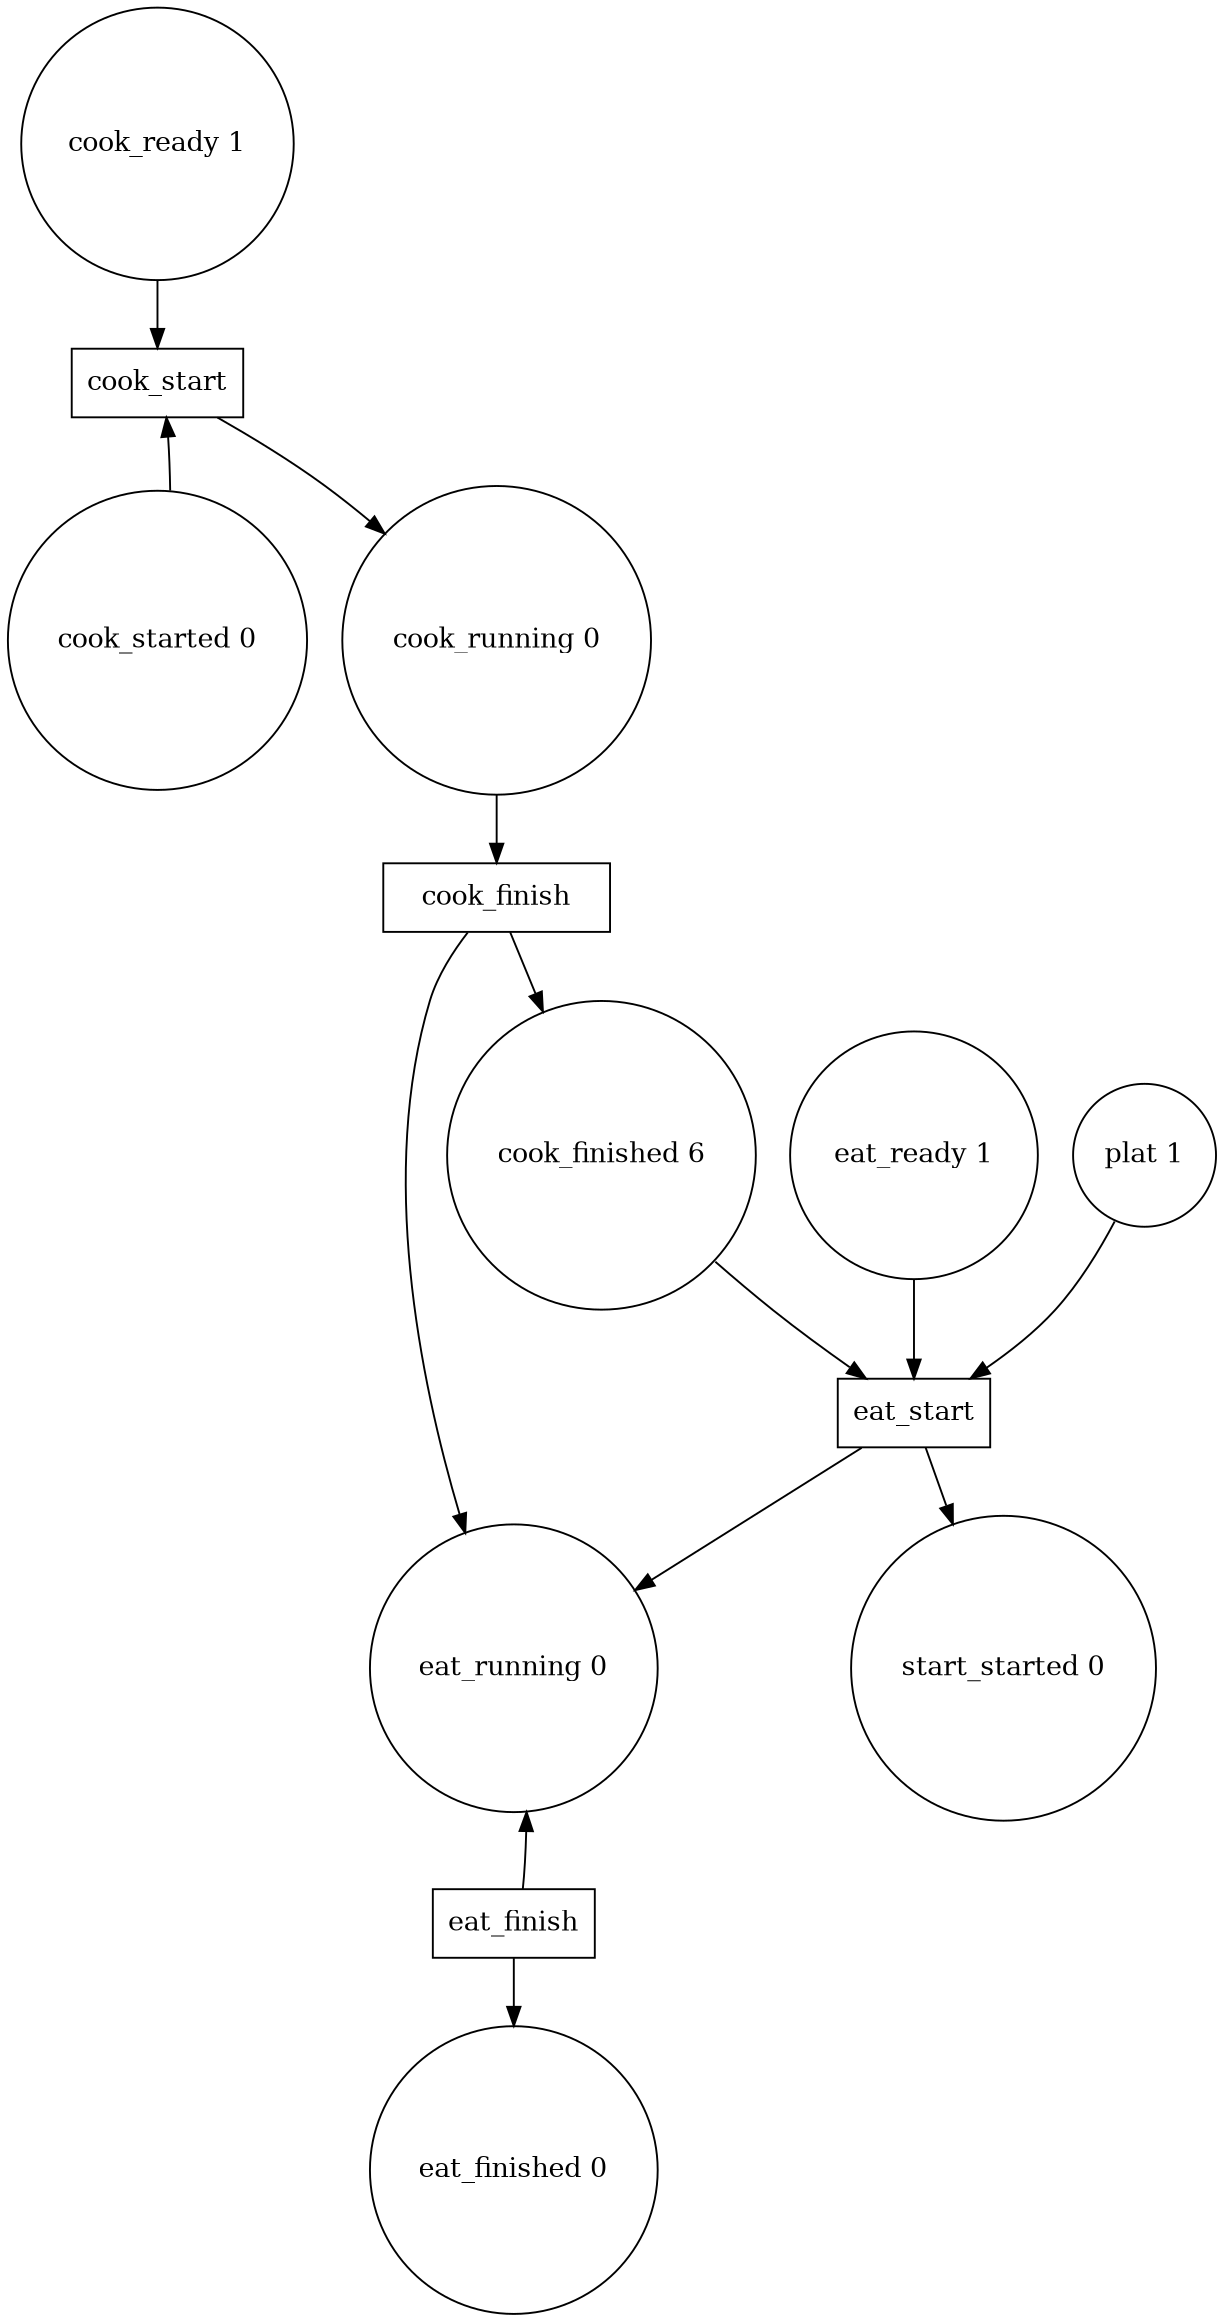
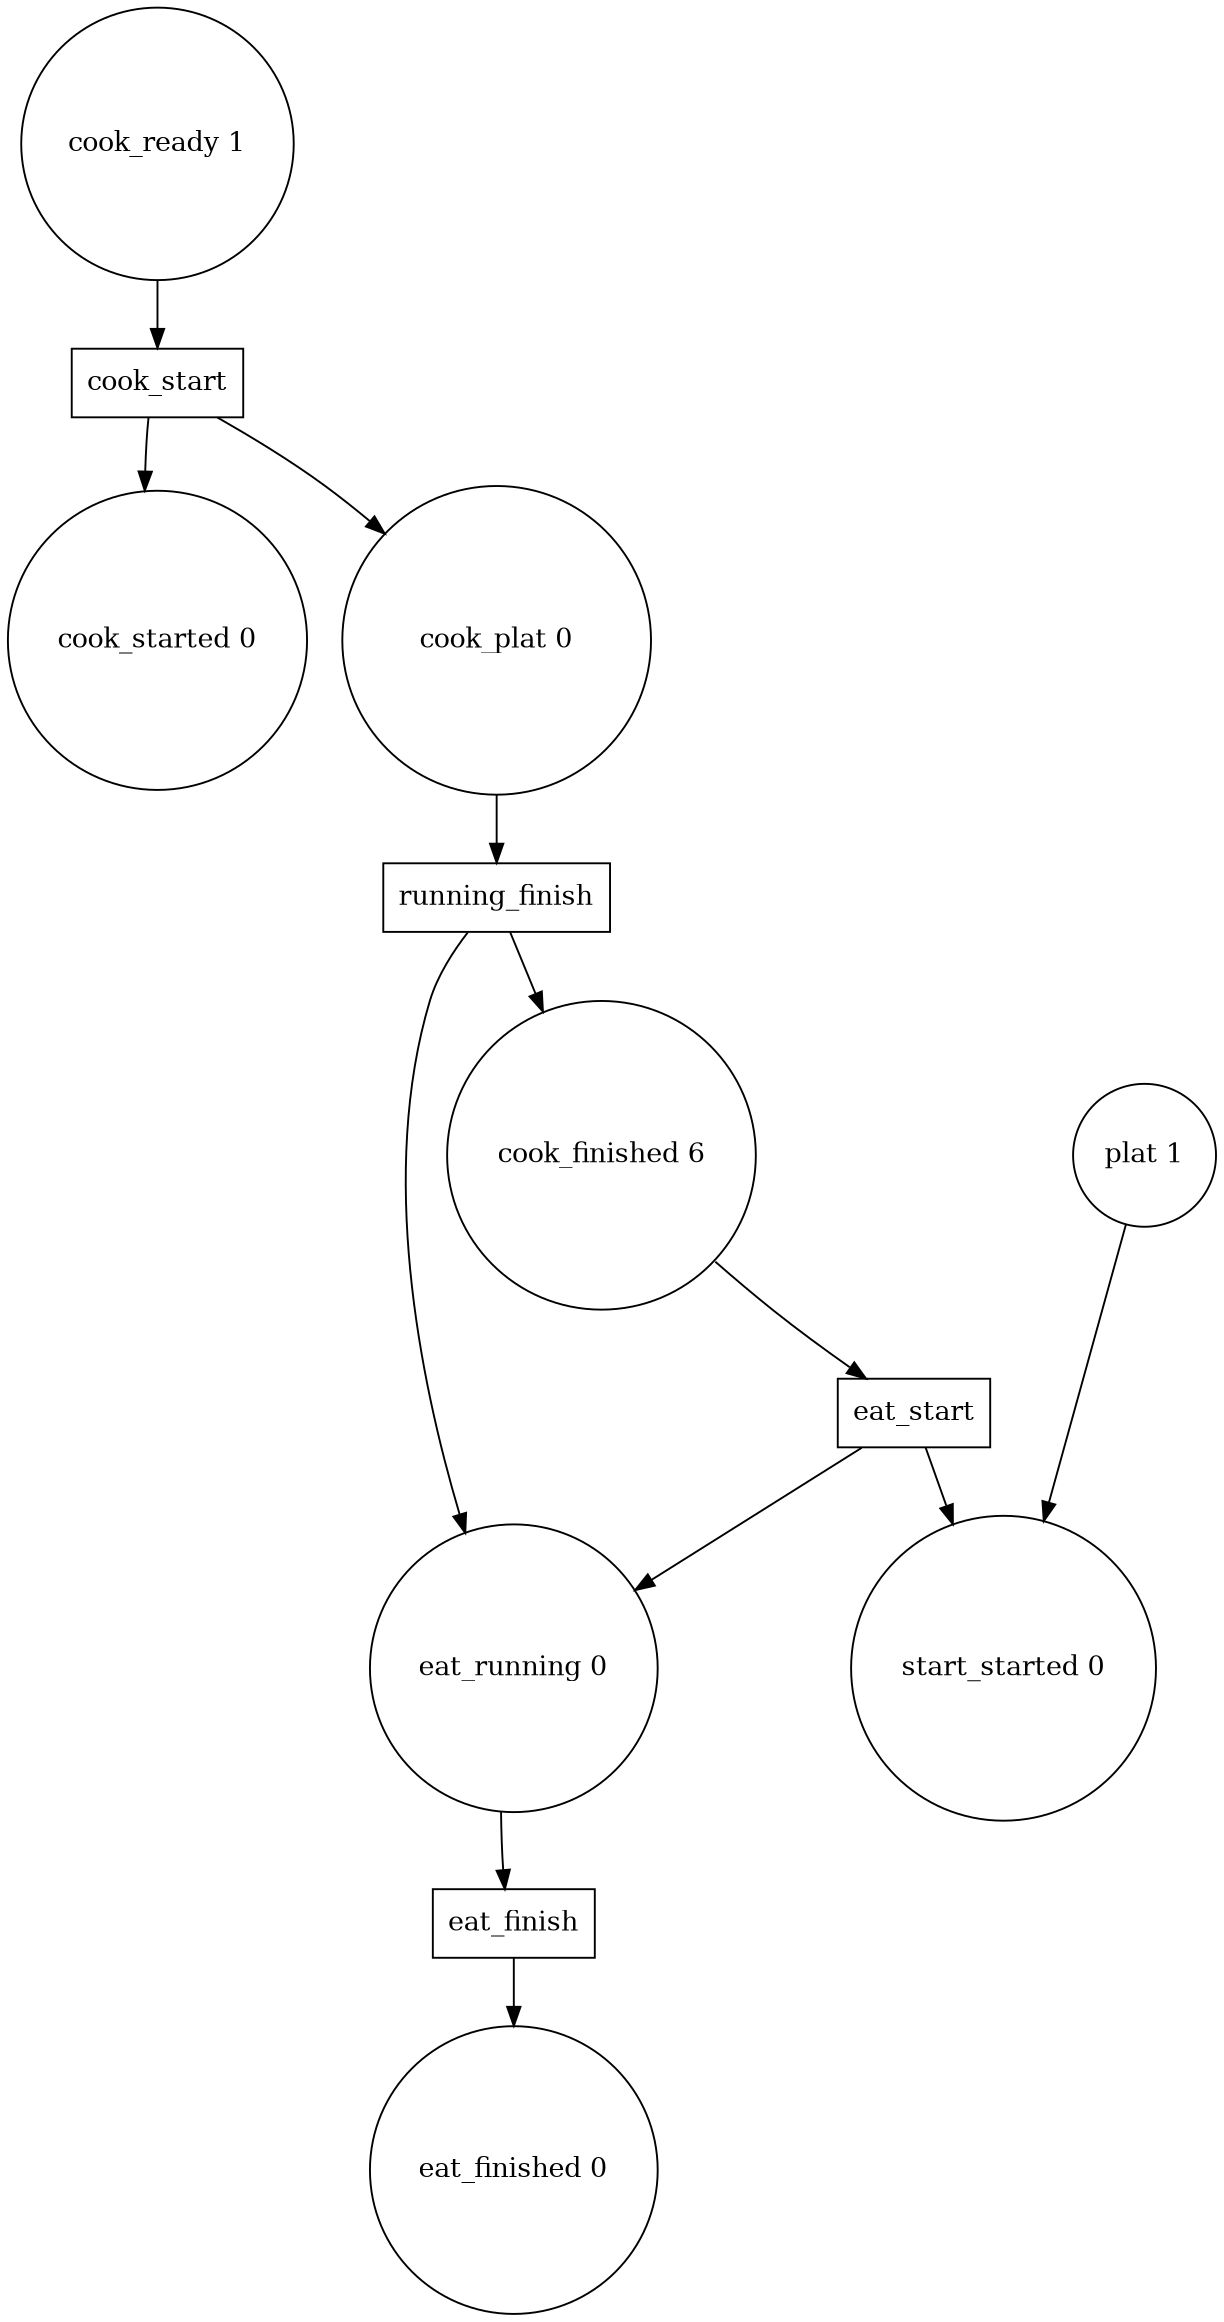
edge "cook_started 0" -> "cook_start": reversed
node "cook_running 0": label "cook_running 0" -> "cook_plat 0"
node "cook_finish": label "cook_finish" -> "running_finish"
node "eat_ready 1": removed
edge "plat 1" -> "eat_start": now "plat 1" -> "start_started 0"
edge "eat_finish" -> "eat_running 0": reversed
